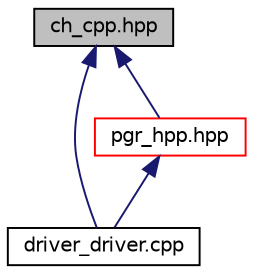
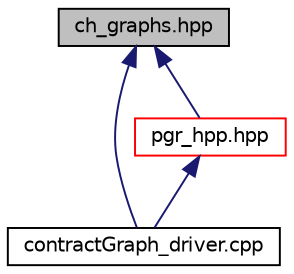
node "ch_cpp.hpp": label "ch_cpp.hpp" -> "ch_graphs.hpp"
node "driver_driver.cpp": label "driver_driver.cpp" -> "contractGraph_driver.cpp"
